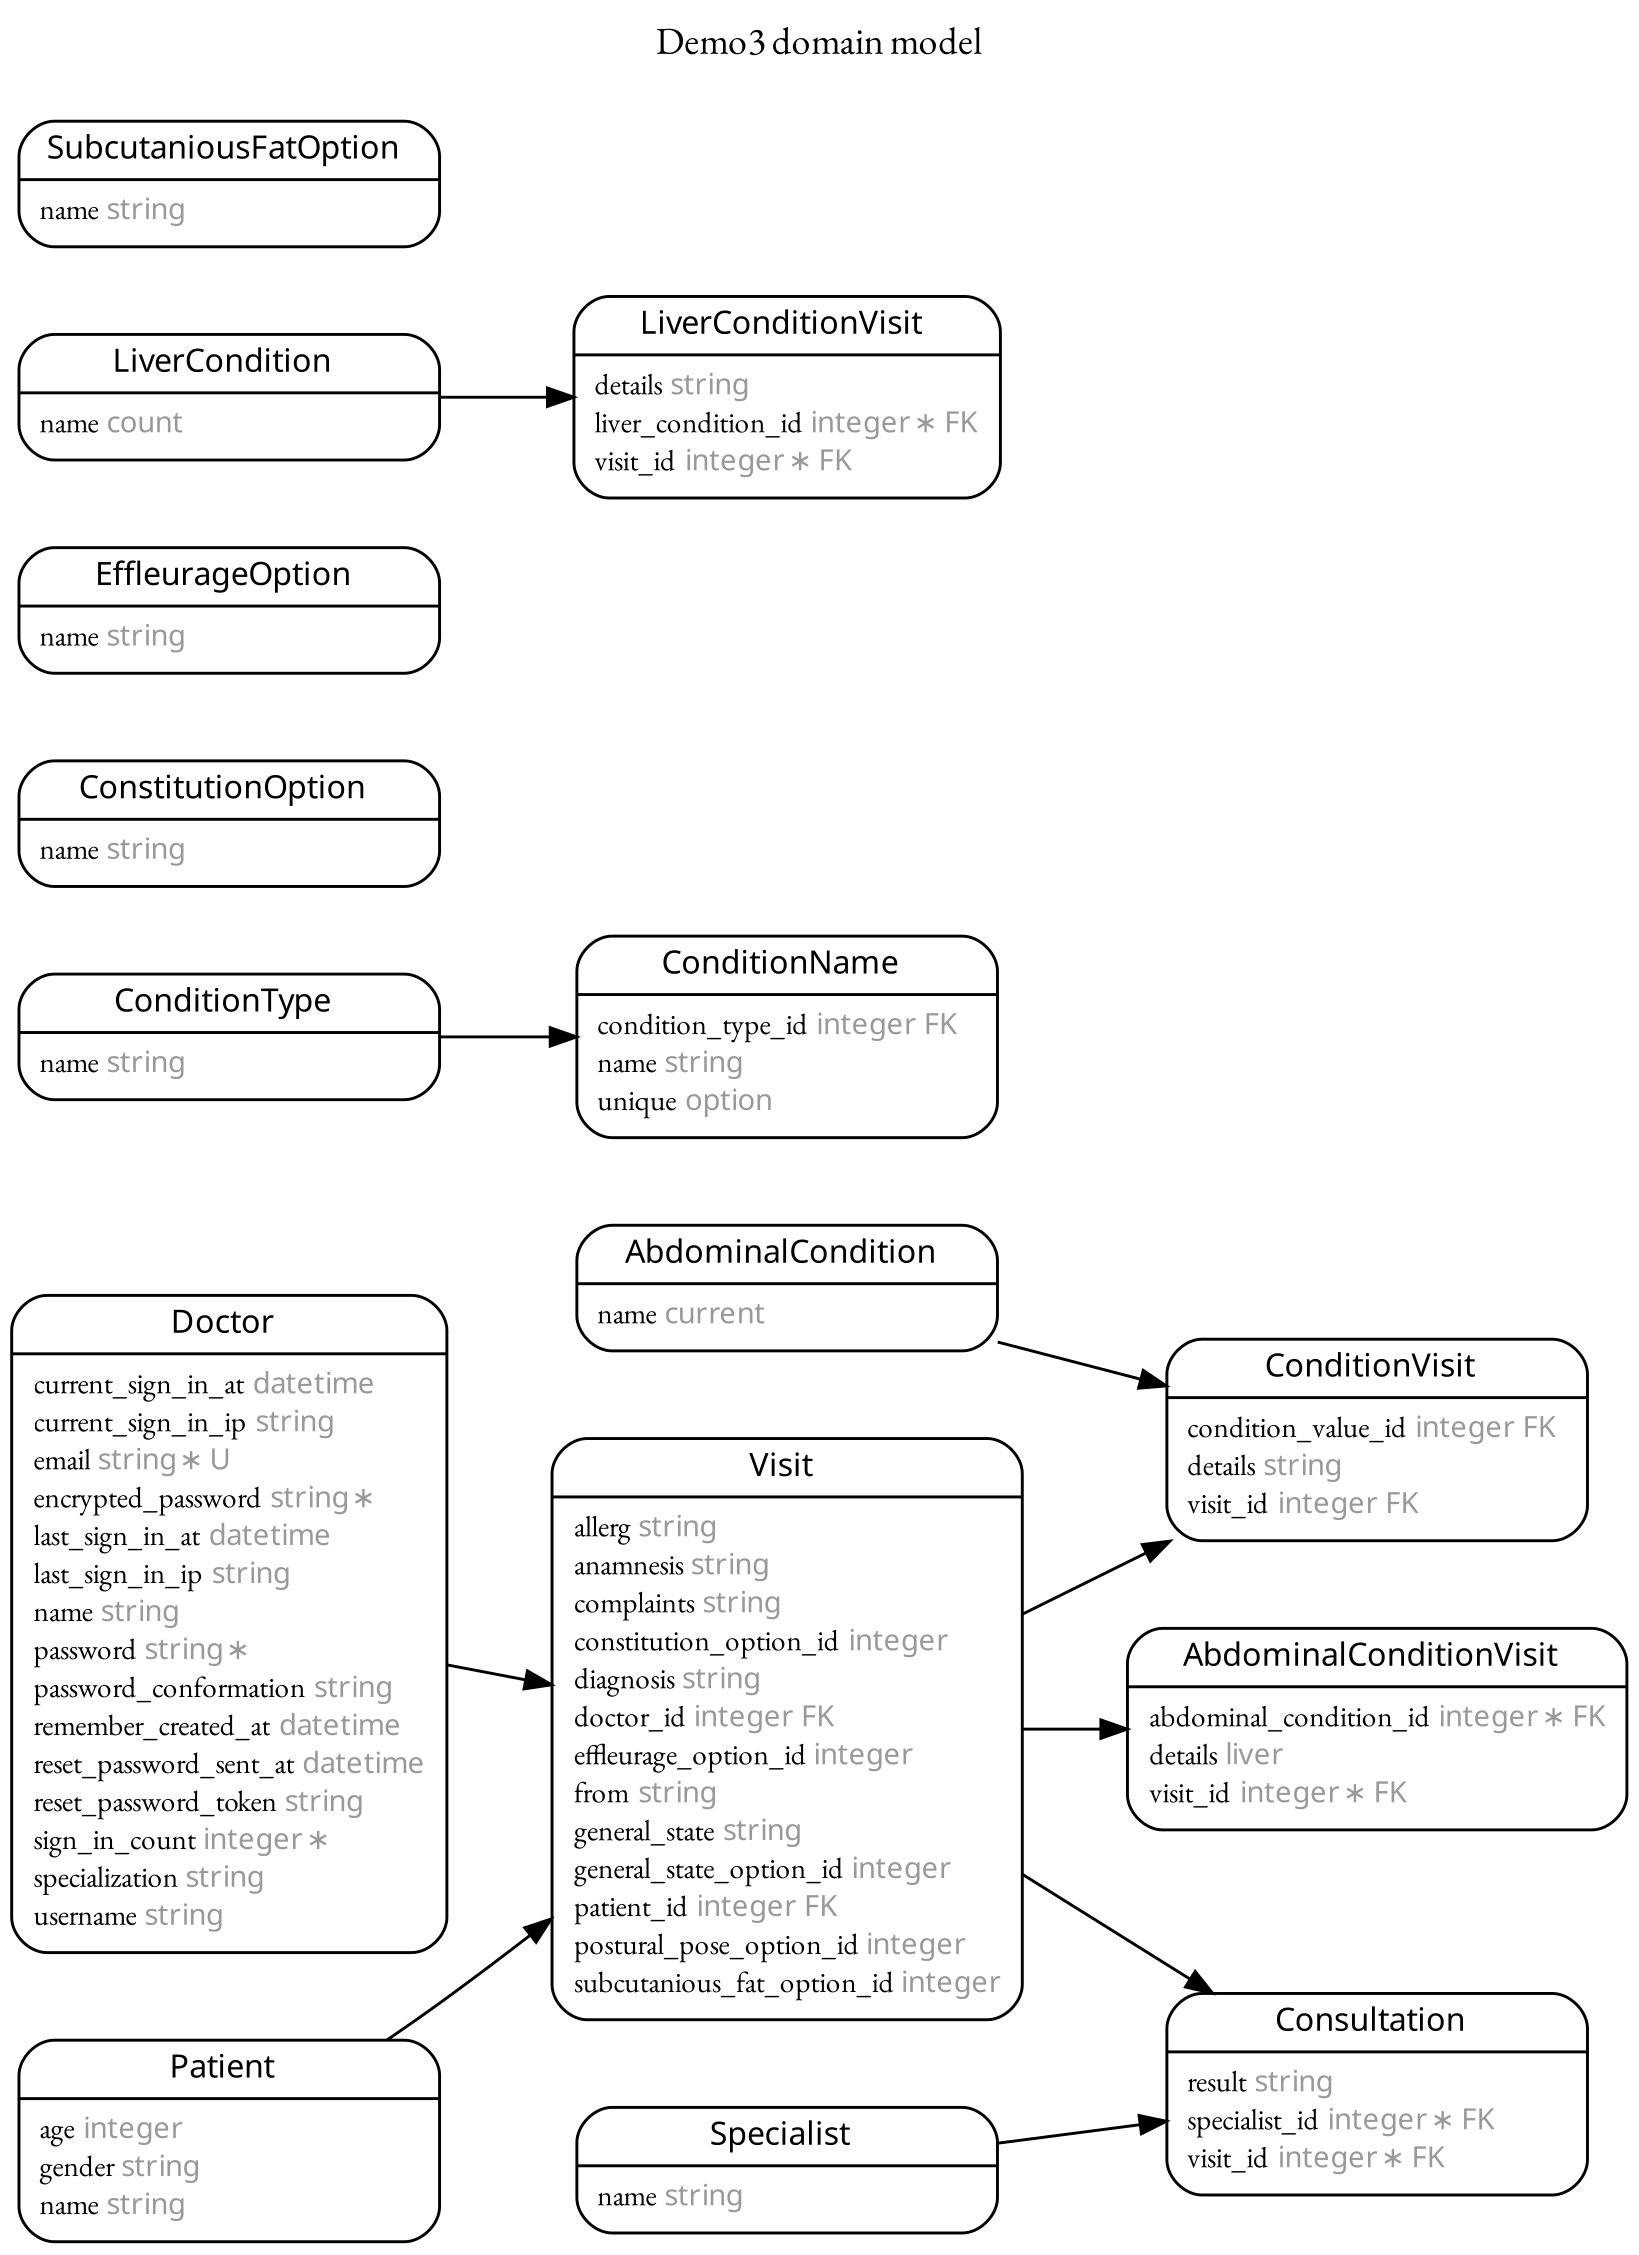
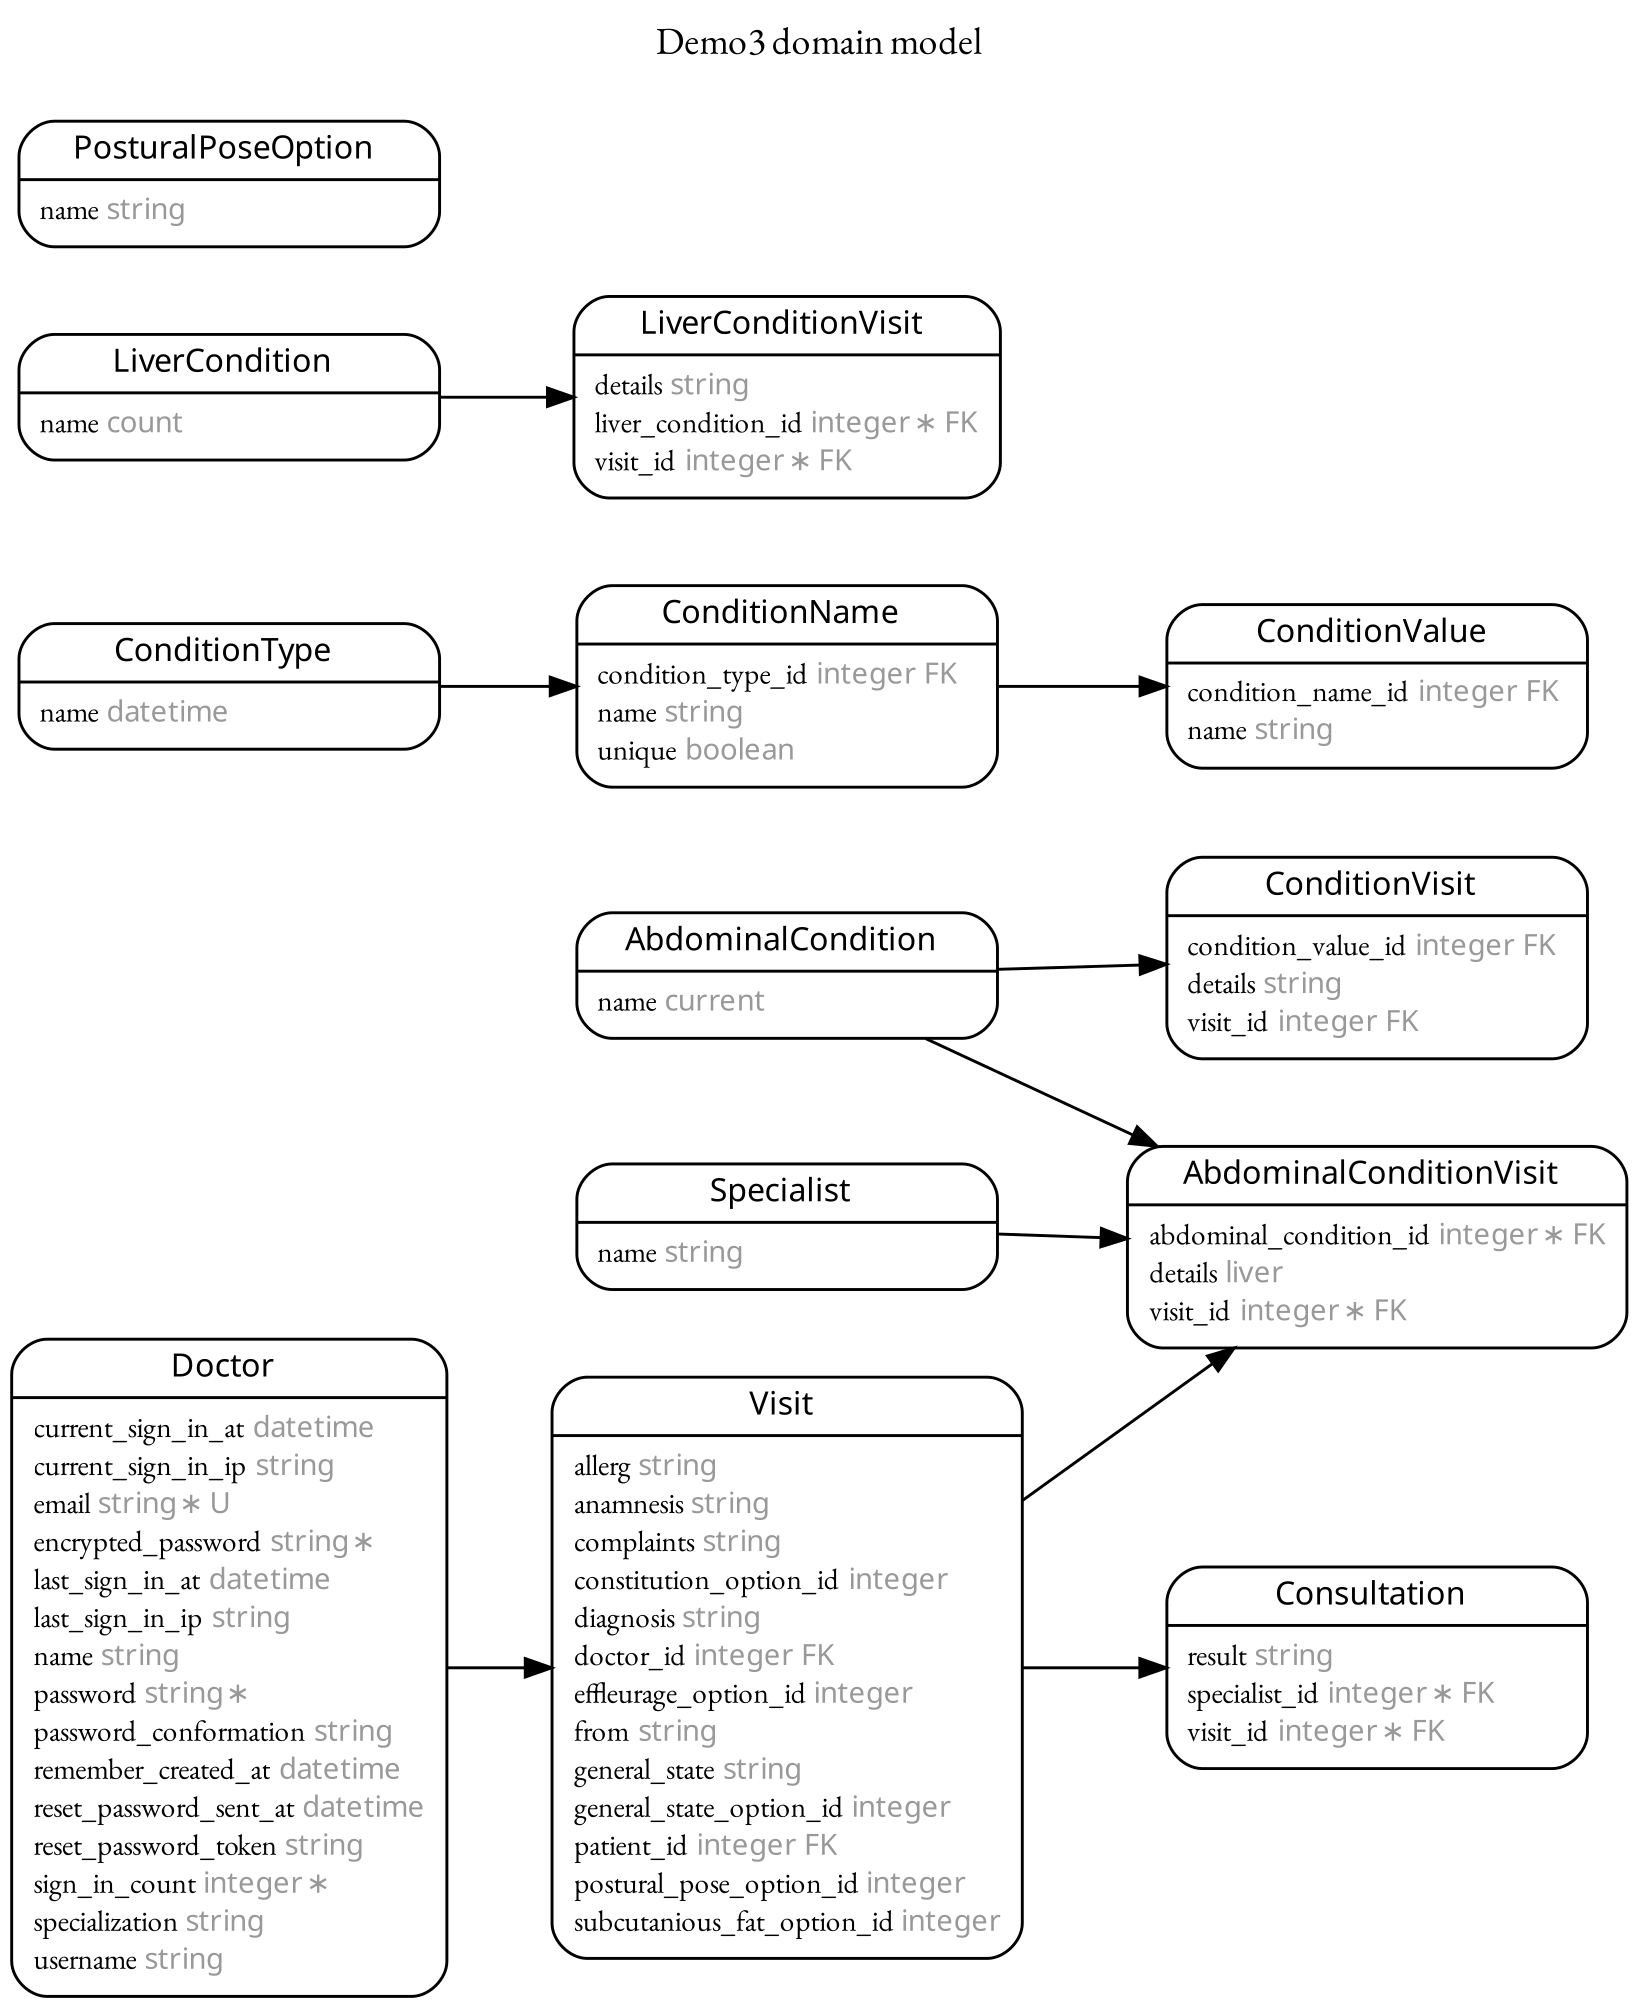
node "PosturalPoseOption": added
node "SubcutaniousFatOption": removed
node "EffleurageOption": removed
node "ConditionValue": added
node "ConstitutionOption": removed
node "ConditionType": text "string" -> "datetime"
edge "AbdominalCondition" -- "AbdominalConditionVisit": added
node "ConditionName": text "option" -> "boolean"
edge "ConditionVisit" -- "Visit": removed
edge "Consultation" -- "Specialist": now "AbdominalConditionVisit" -- "Specialist"
node "Patient": removed
